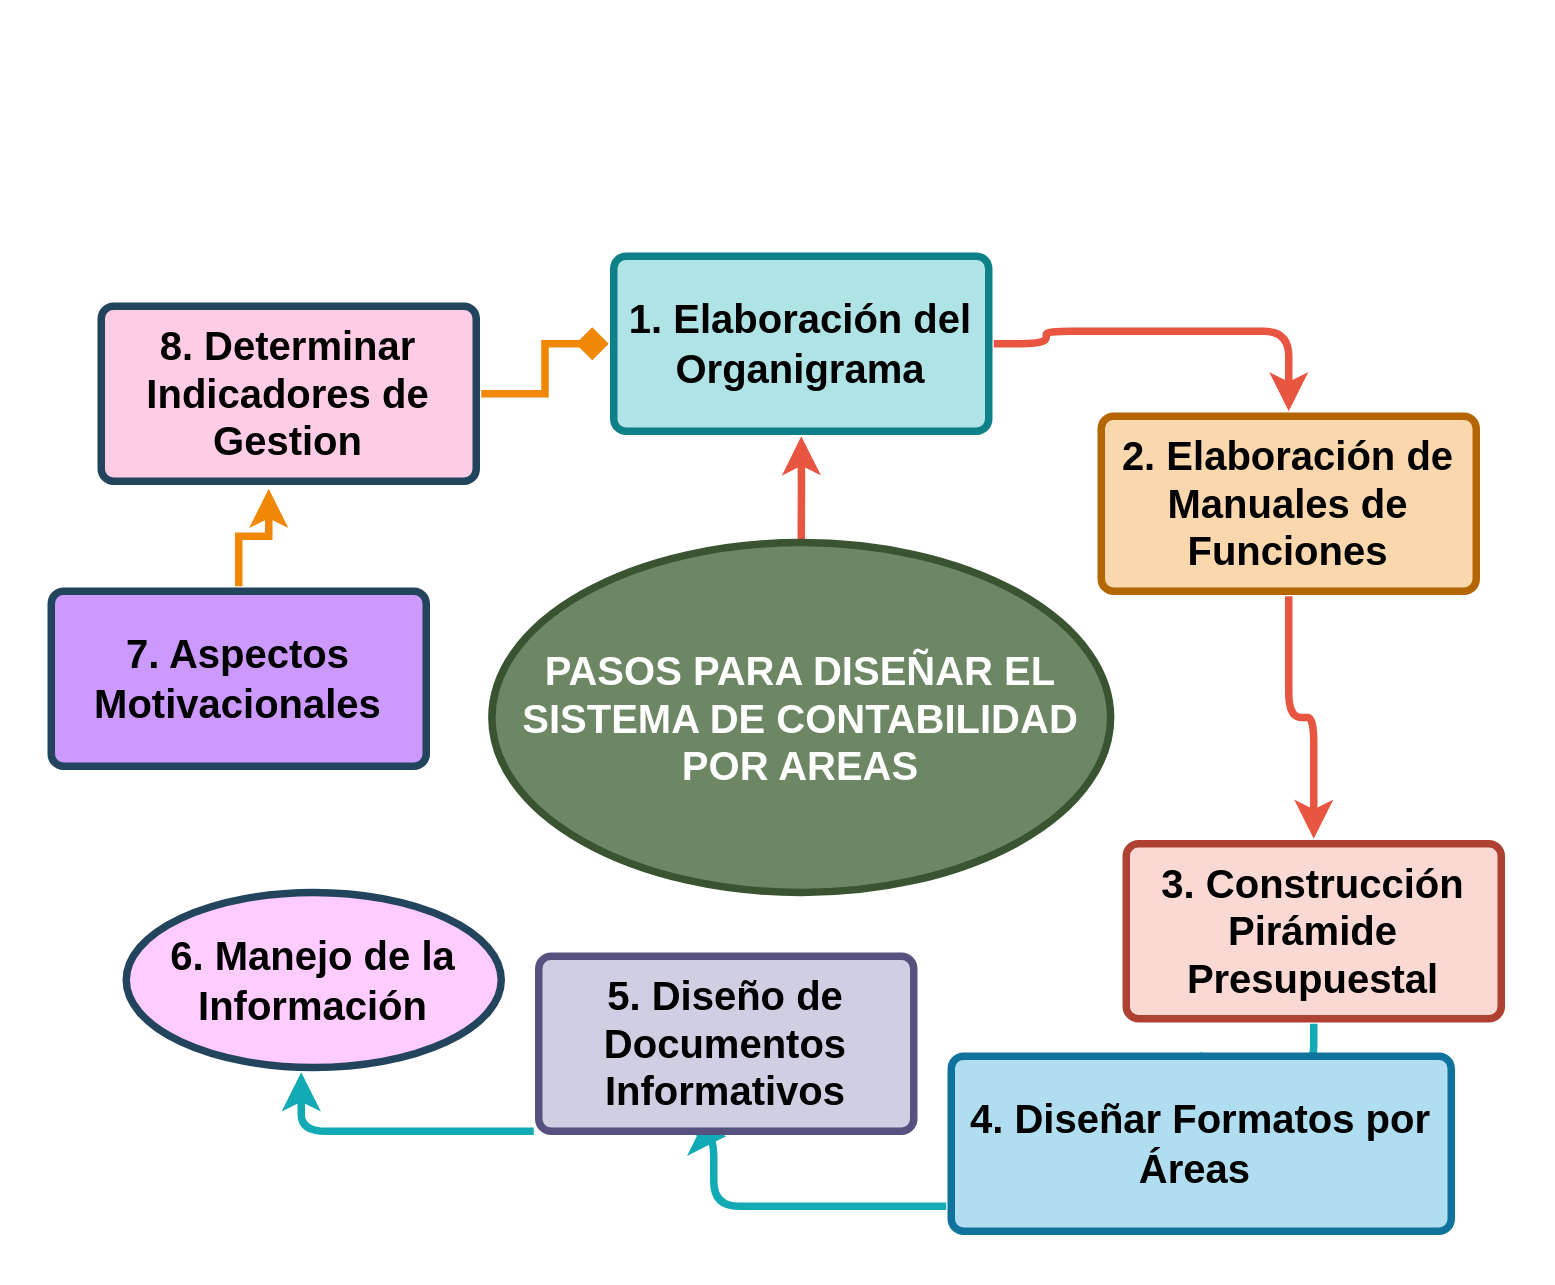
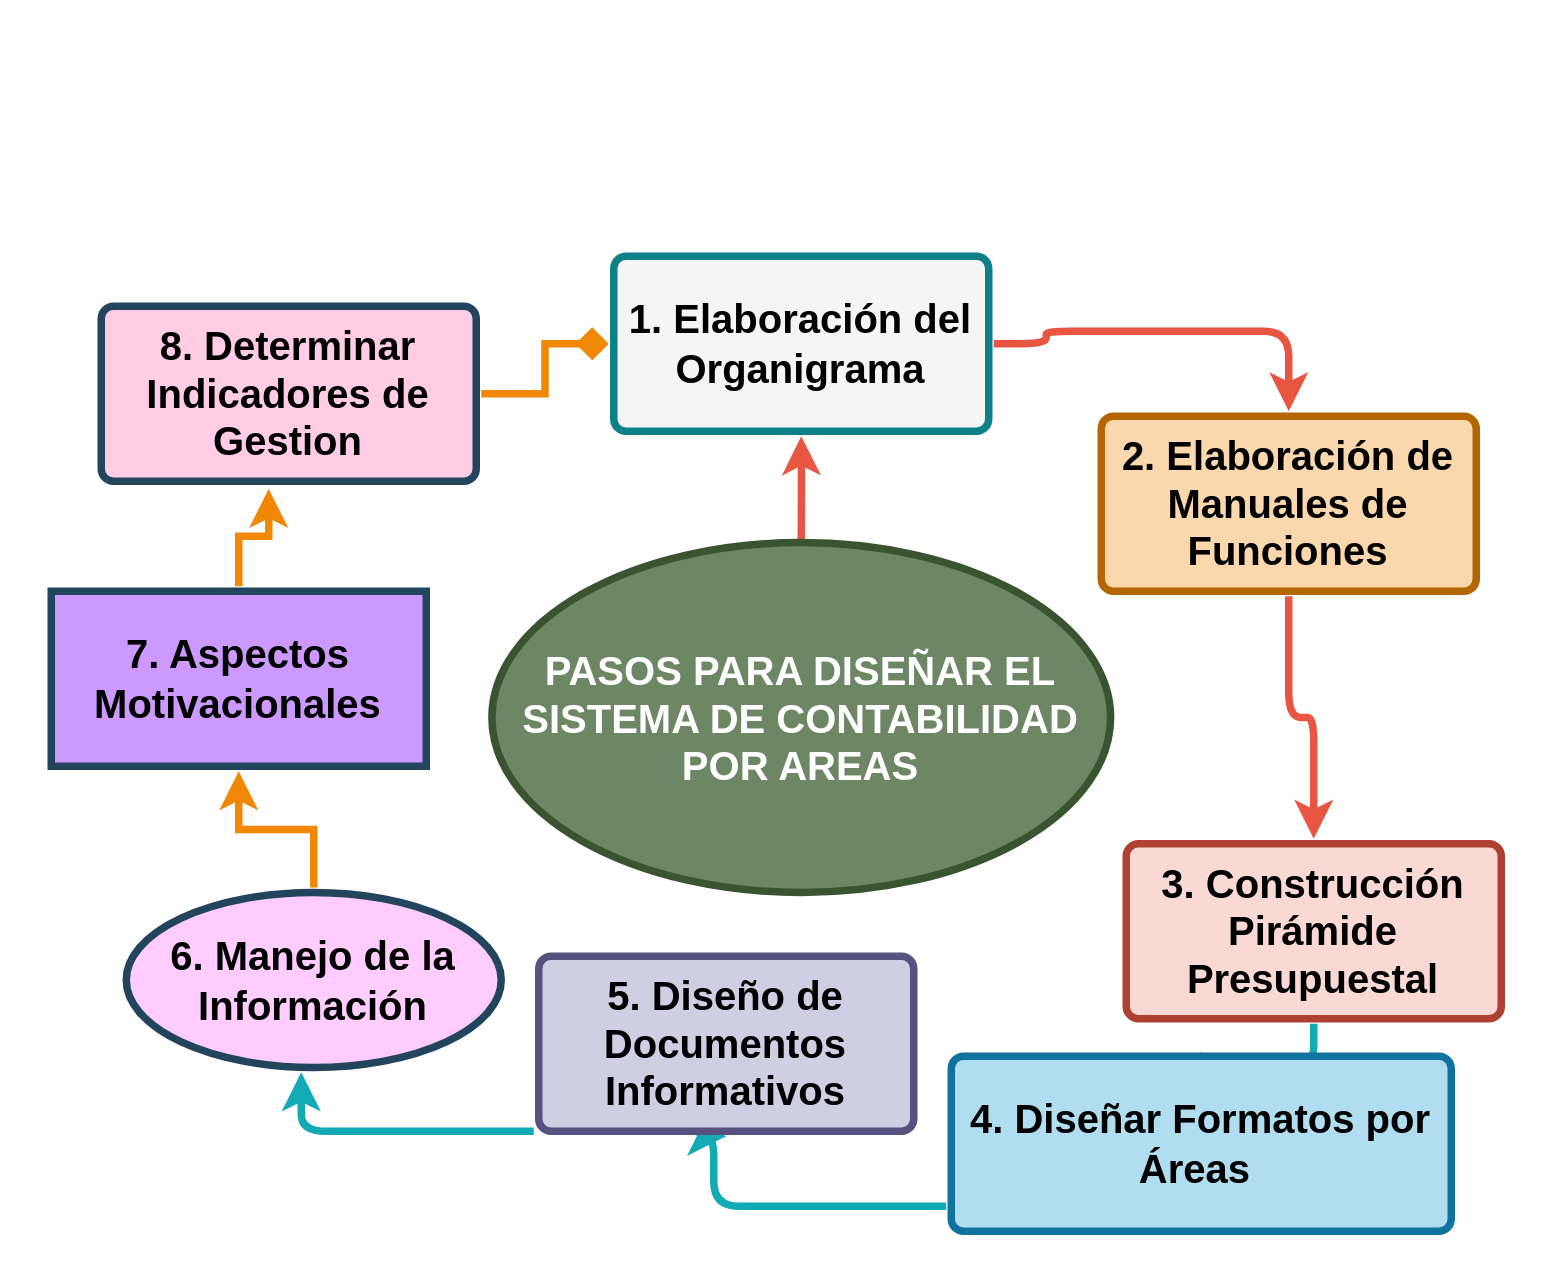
node "1. Elaboración del Organigrama": fillcolor #b0e3e6 -> #f5f5f5
node "7. Aspectos Motivacionales": shape rounded rectangle -> rectangle
edge "6. Manejo de la Información" -> "7. Aspectos Motivacionales": added
